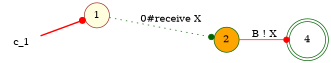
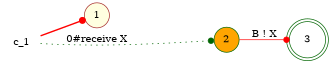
edge "1" -> "2": now "c_1" -> "2"
node "4": label "4" -> "3"
